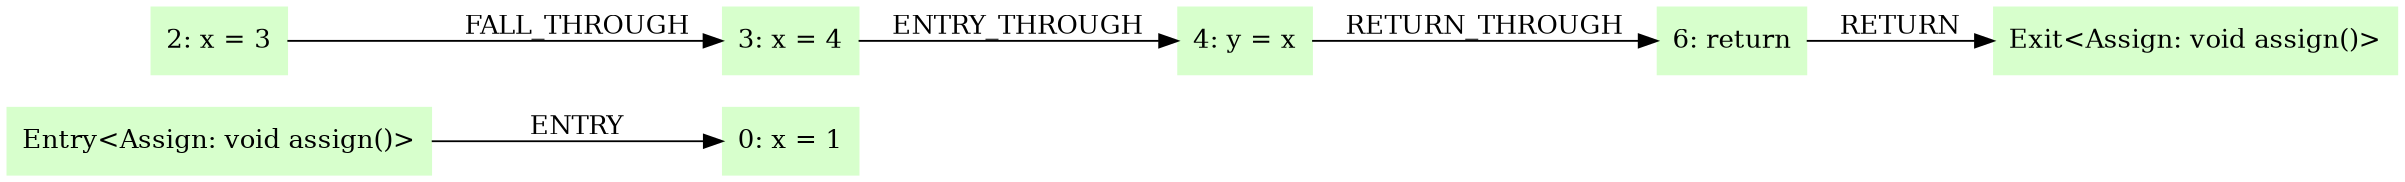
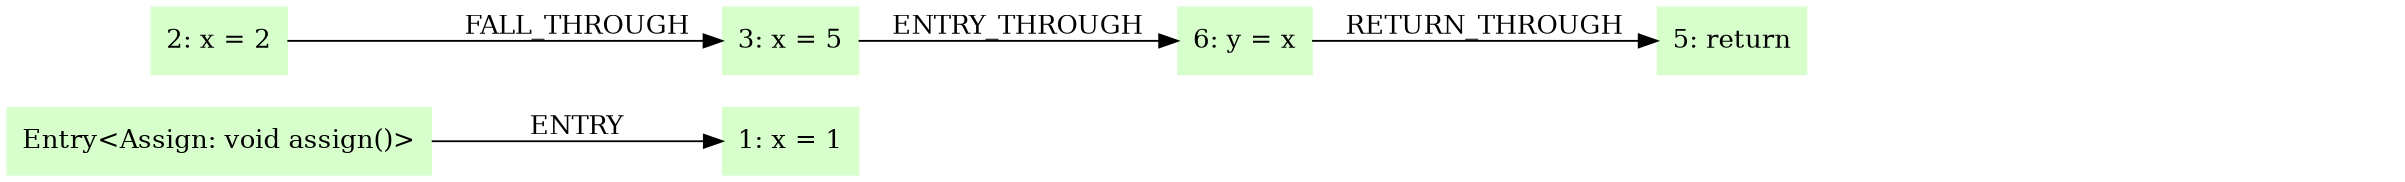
node "2: x = 3": label "2: x = 3" -> "2: x = 2"
node "3: x = 4": label "3: x = 4" -> "3: x = 5"
node "4: y = x": label "4: y = x" -> "6: y = x"
node "6: return": label "6: return" -> "5: return"
node "Exit<Assign: void assign()>": removed
node "0: x = 1": label "0: x = 1" -> "1: x = 1"
